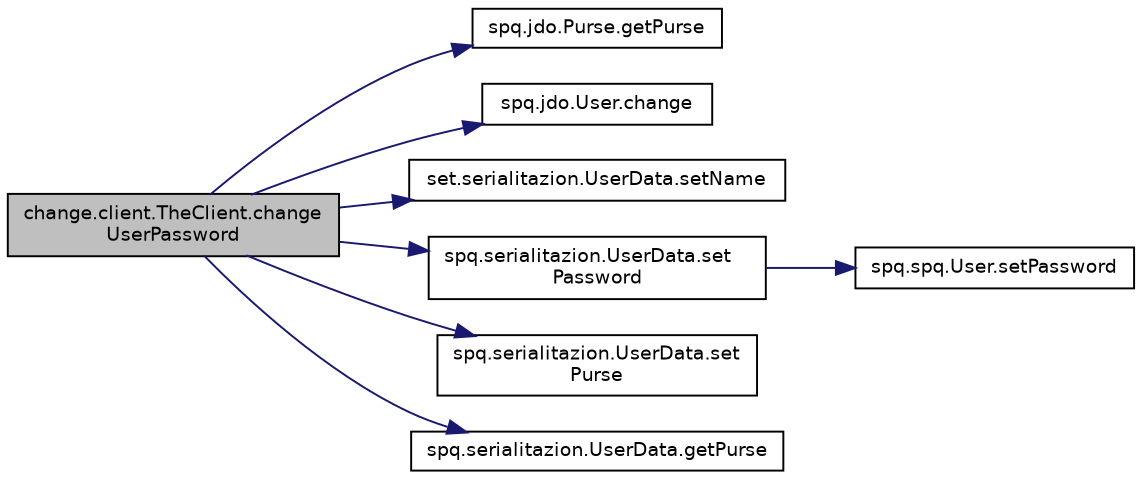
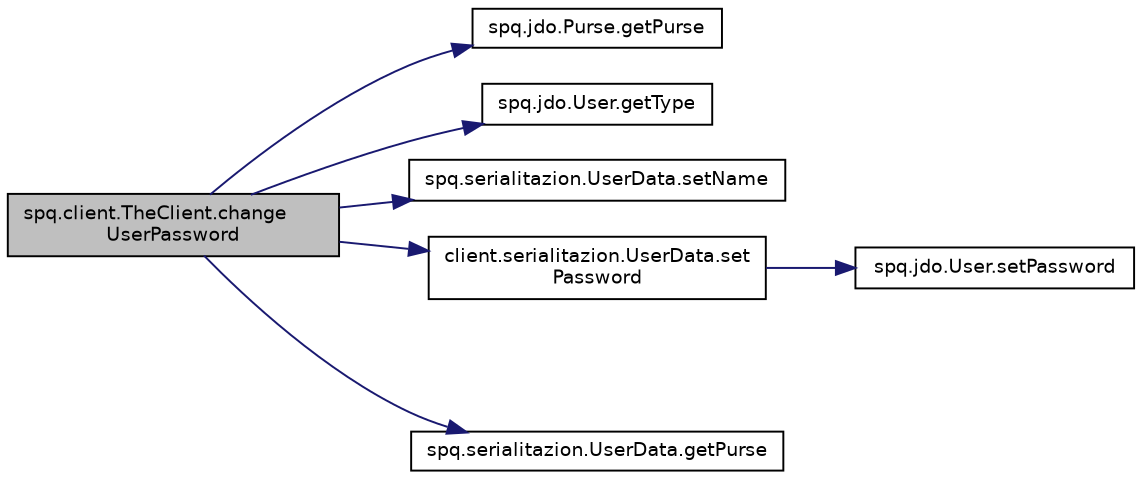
node "spq.jdo.User.change": label "spq.jdo.User.change" -> "spq.jdo.User.getType"
node "set.serialitazion.UserData.setName": label "set.serialitazion.UserData.setName" -> "spq.serialitazion.UserData.setName"
node "change.client.TheClient.change UserPassword": label "change.client.TheClient.change UserPassword" -> "spq.client.TheClient.change UserPassword"
node "spq.serialitazion.UserData.set Password": label "spq.serialitazion.UserData.set Password" -> "client.serialitazion.UserData.set Password"
node "spq.spq.User.setPassword": label "spq.spq.User.setPassword" -> "spq.jdo.User.setPassword"
node "spq.serialitazion.UserData.set Purse": removed
